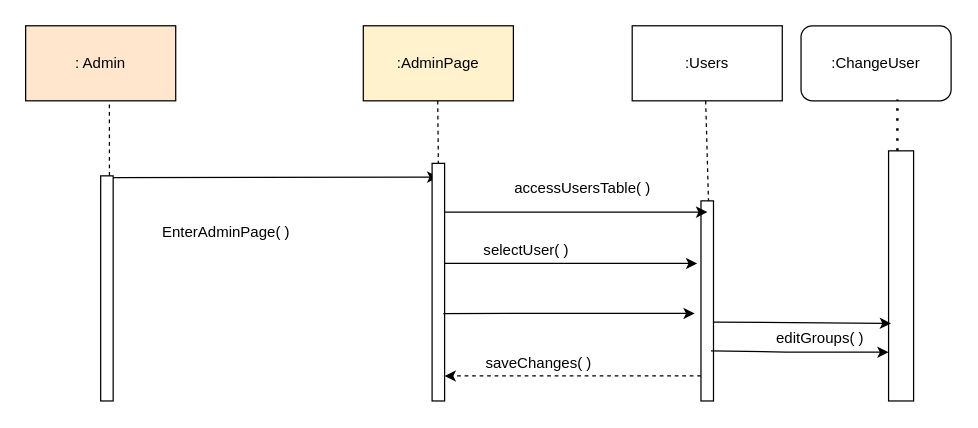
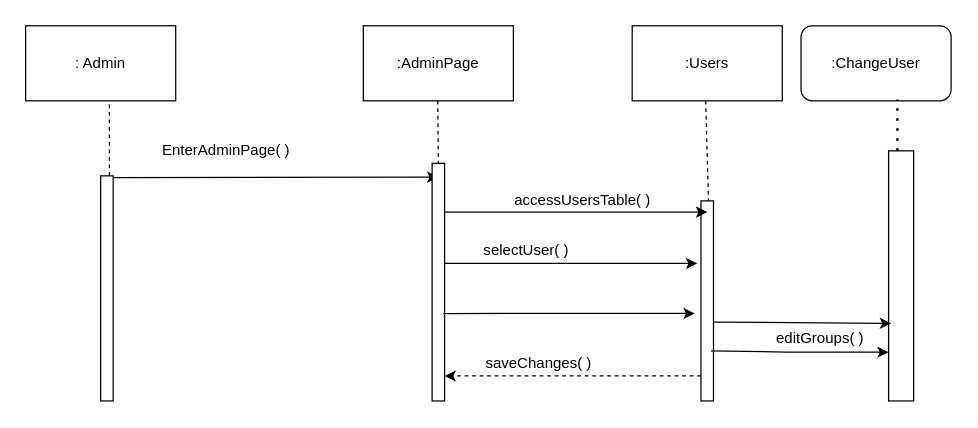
node ": Admin": fillcolor #ffe6cc -> #ffffff
node ":AdminPage": fillcolor #fff2cc -> #ffffff
node "accessUsersTable( )": moved (582, 188) -> (582, 201)
node "EnterAdminPage( )": moved (226, 232) -> (226, 151)
